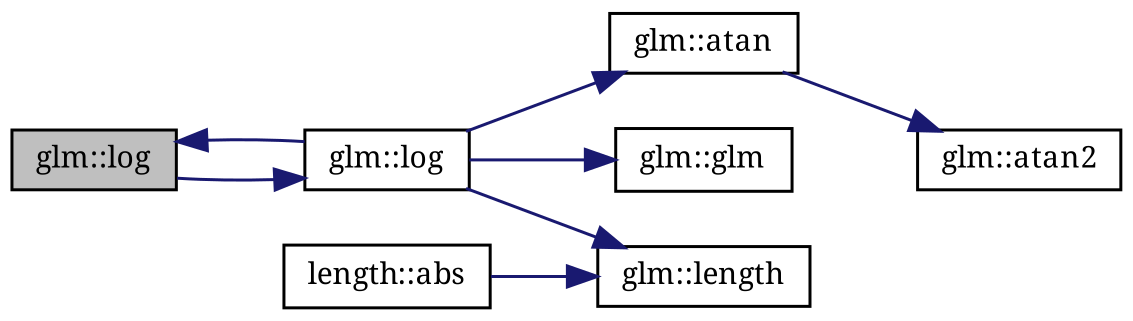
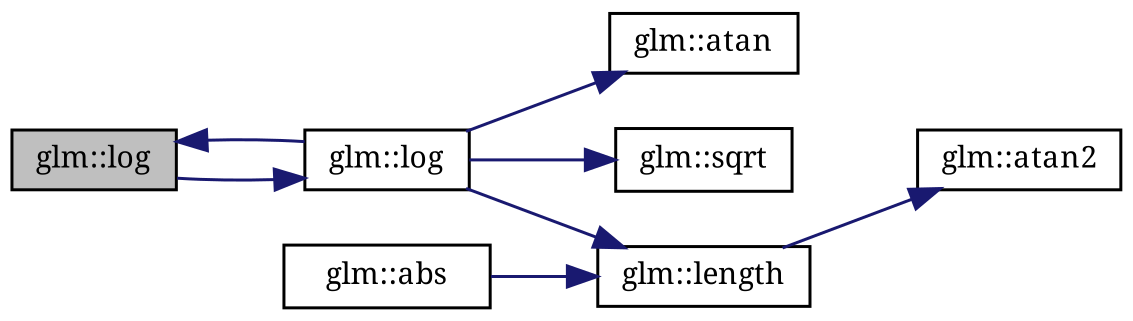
edge "glm::atan" -> "glm::atan2": now "glm::length" -> "glm::atan2"
node "glm::glm": label "glm::glm" -> "glm::sqrt"
node "length::abs": label "length::abs" -> "glm::abs"
